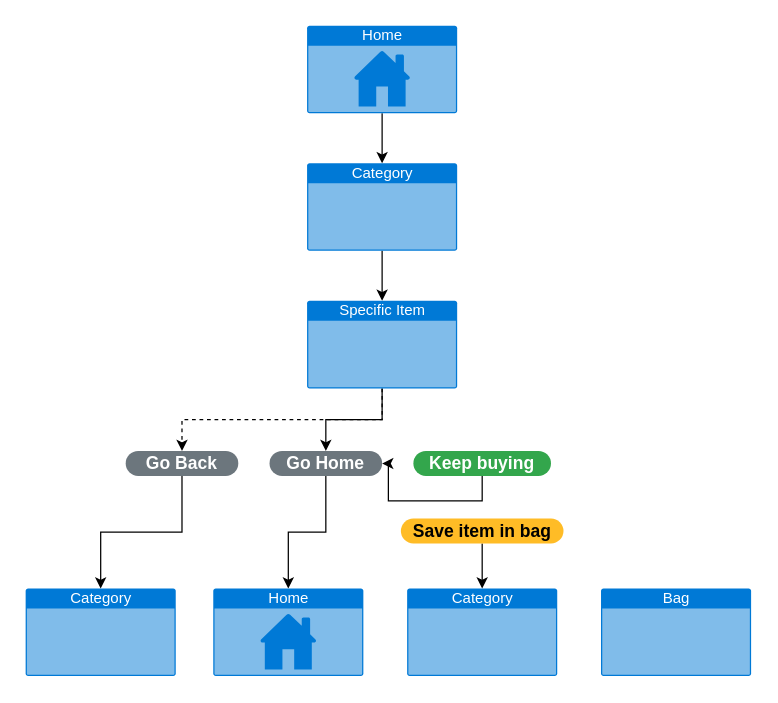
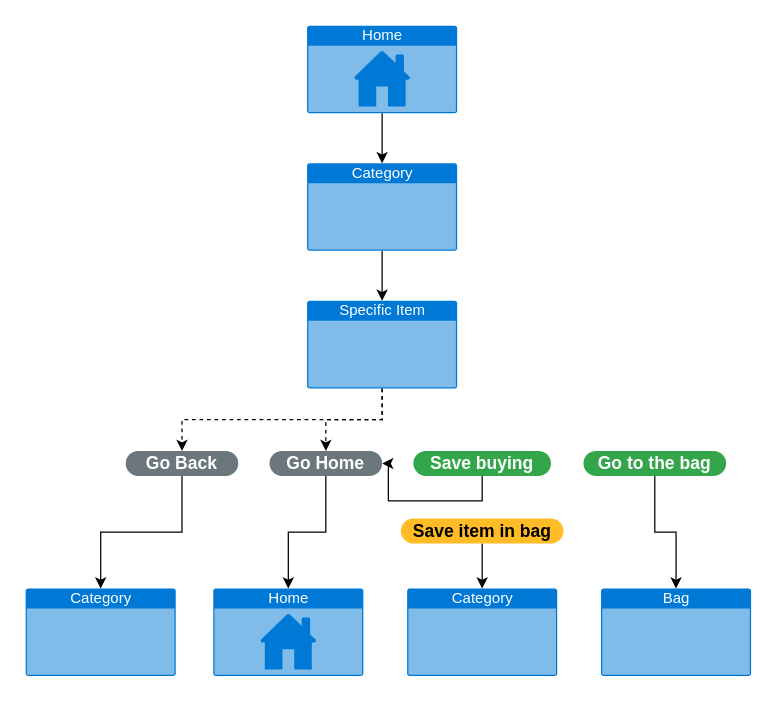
edge "Specific Item" -> "Go Home": style solid -> dashed
node "Keep buying": label "Keep buying" -> "Save buying"
node "Go to the bag": added
edge "Go to the bag" -> "Bag": added
